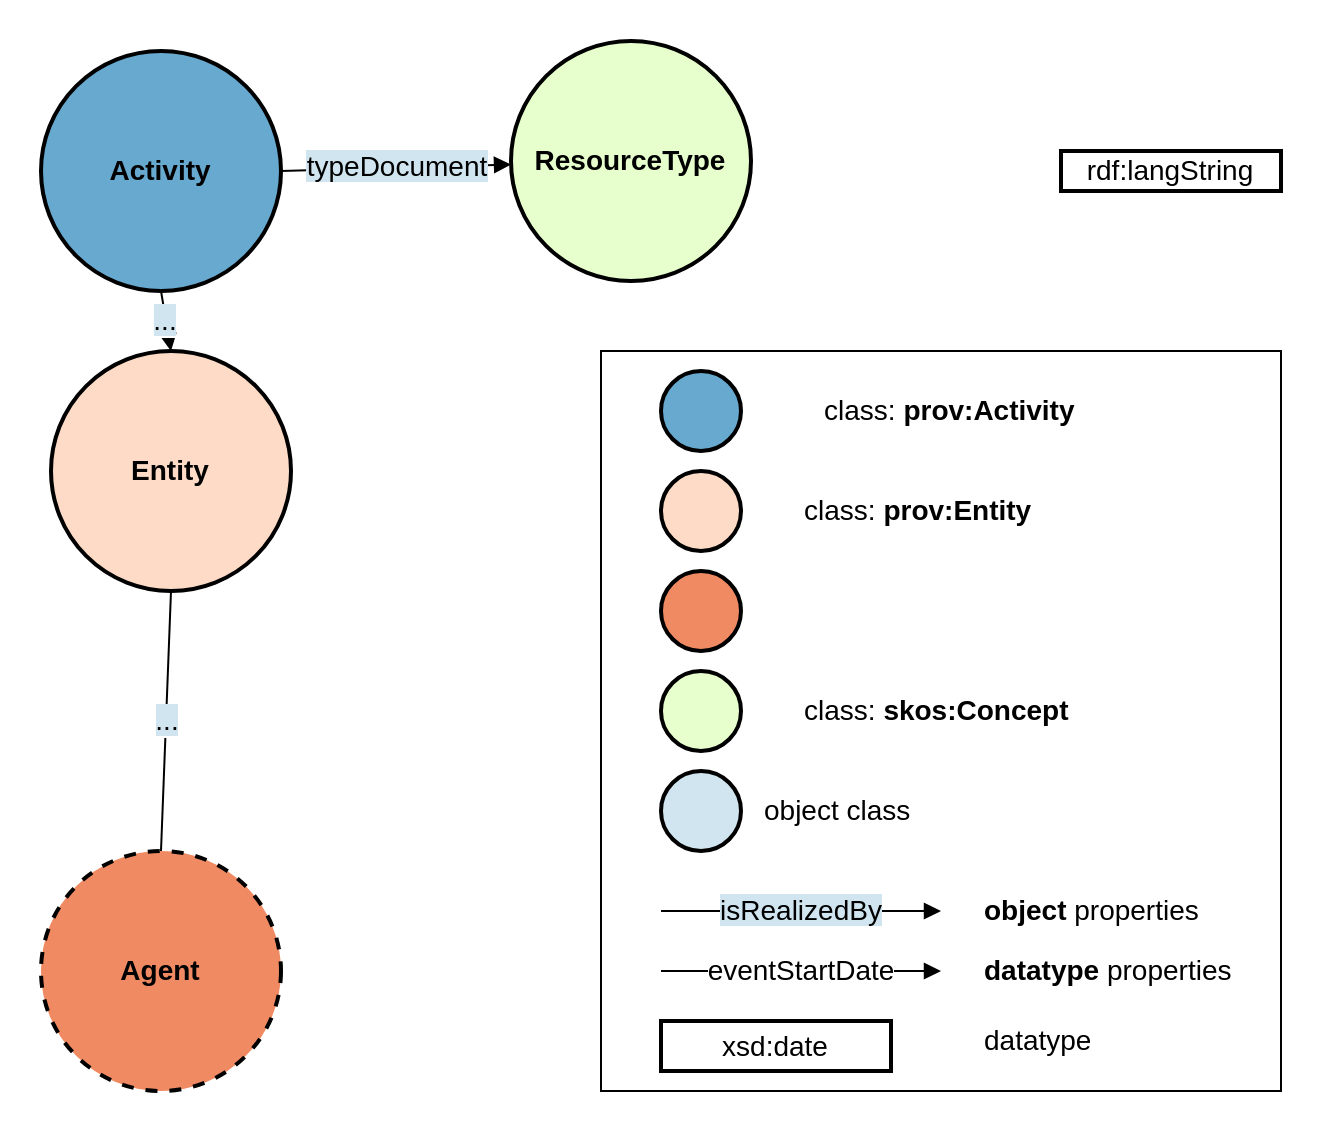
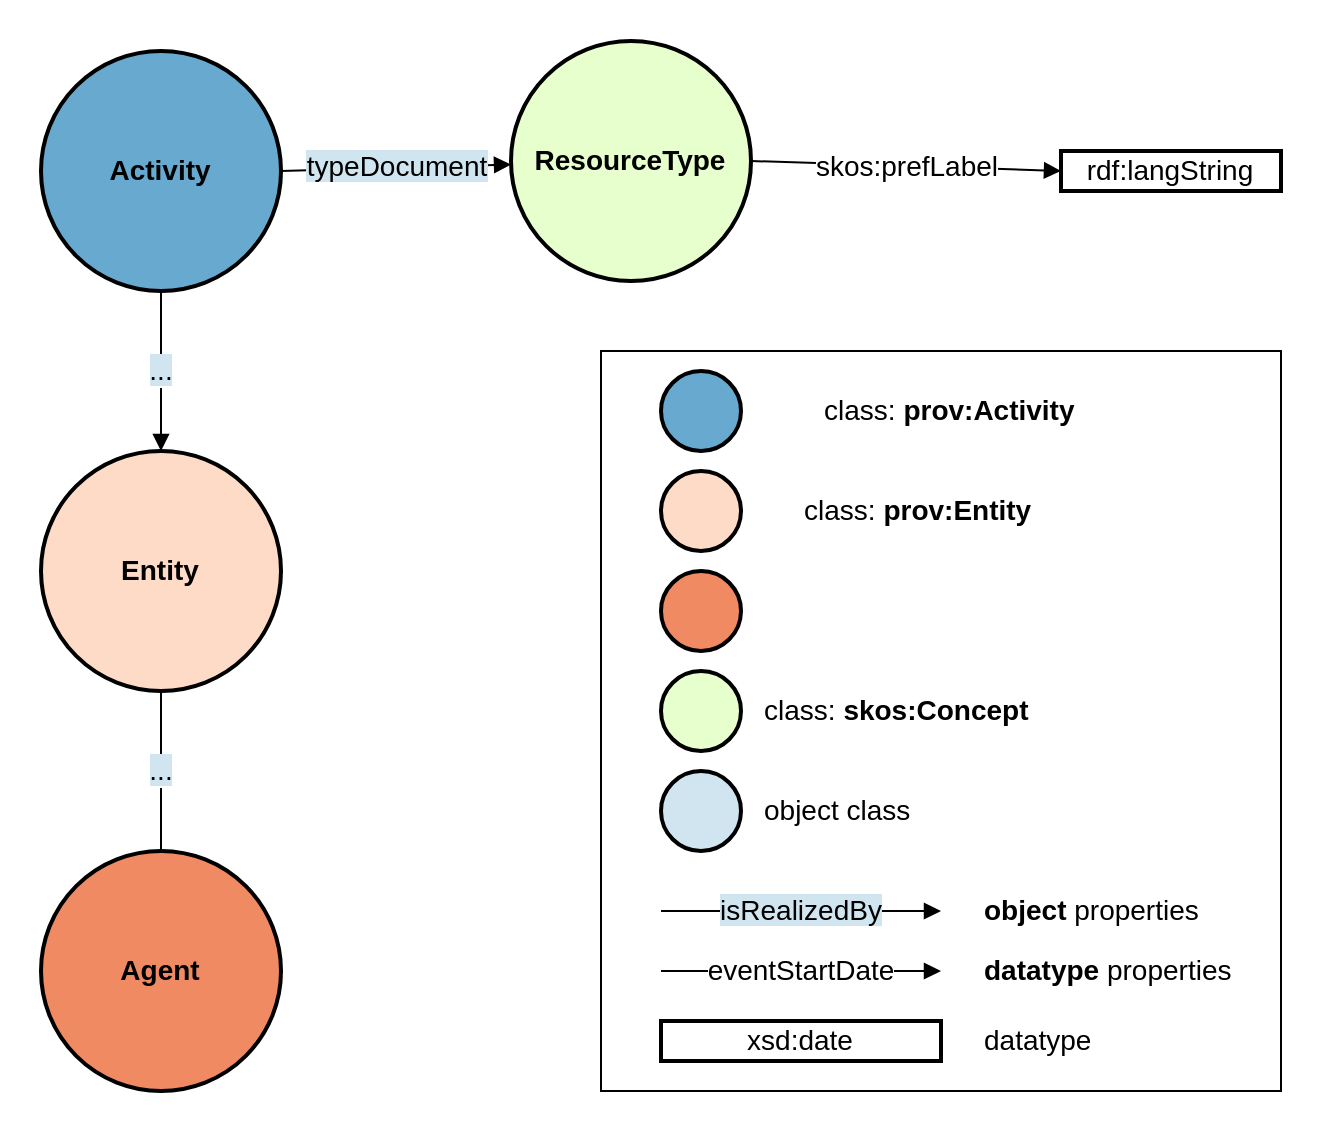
edge "ResourceType" -> "rdf:langString": added, label "skos:prefLabel"
node "Entity": moved (171, 471) -> (161, 571)
node "class: skos:Concept": moved (951, 711) -> (911, 711)
node "Agent": style dashed -> solid
node "xsd:date": size 230x50 -> 280x40
